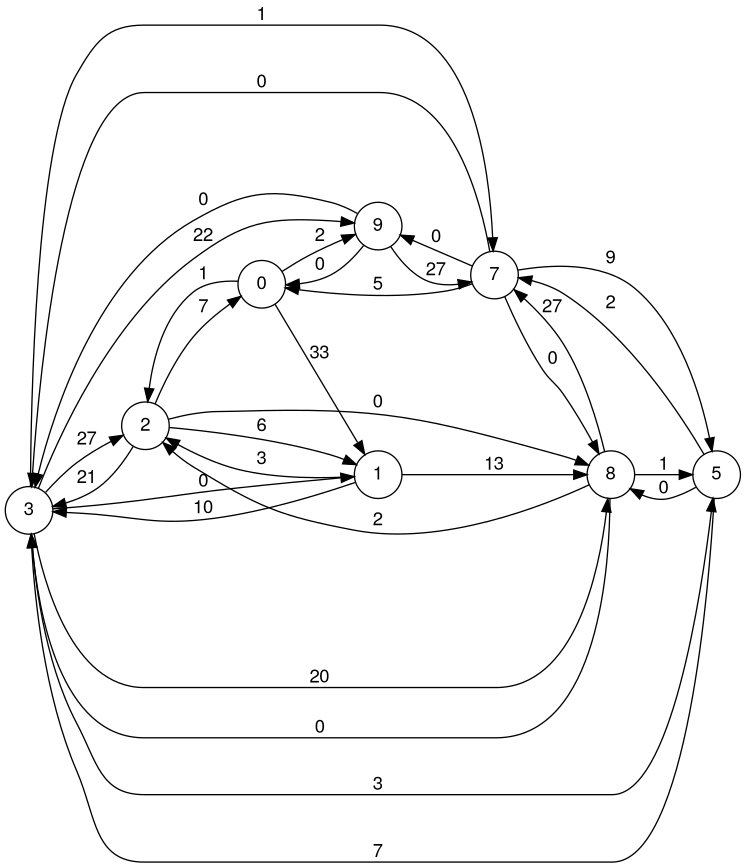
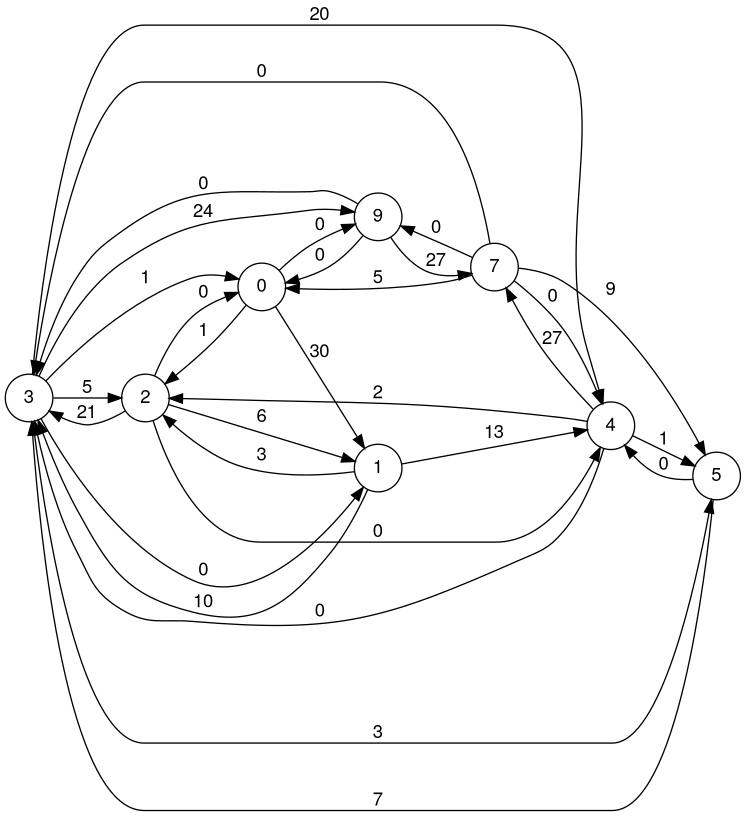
edge "3" -> "7": now "3" -> "0"
edge "3" -> "9": label "22" -> "24"
edge "0" -> "9": label "2" -> "0"
edge "2" -> "0": label "7" -> "0"
edge "5" -> "7": removed, label "2"
edge "0" -> "1": label "33" -> "30"
edge "3" -> "2": label "27" -> "5"
node "8": label "8" -> "4"
